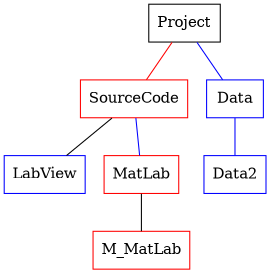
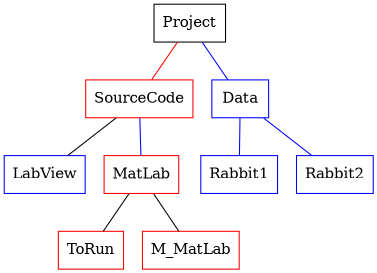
node "Data2": label "Data2" -> "Rabbit2"
node "Rabbit1": added
node "ToRun": added
